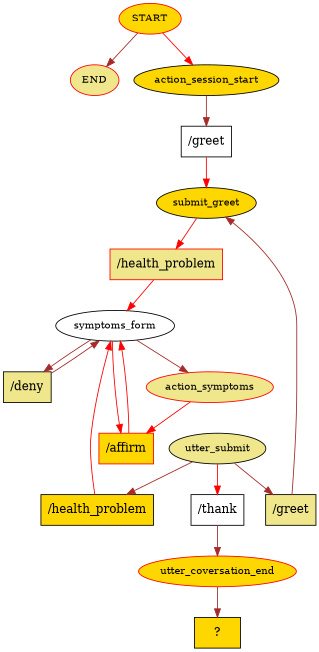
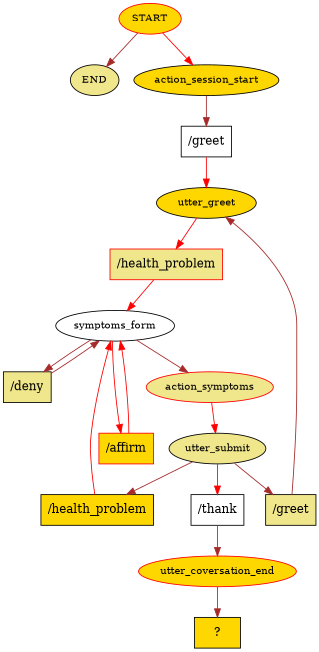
node "END": color red -> black
node "submit_greet": label "submit_greet" -> "utter_greet"
edge "action_symptoms" -> "/affirm": now "action_symptoms" -> "utter_submit"
